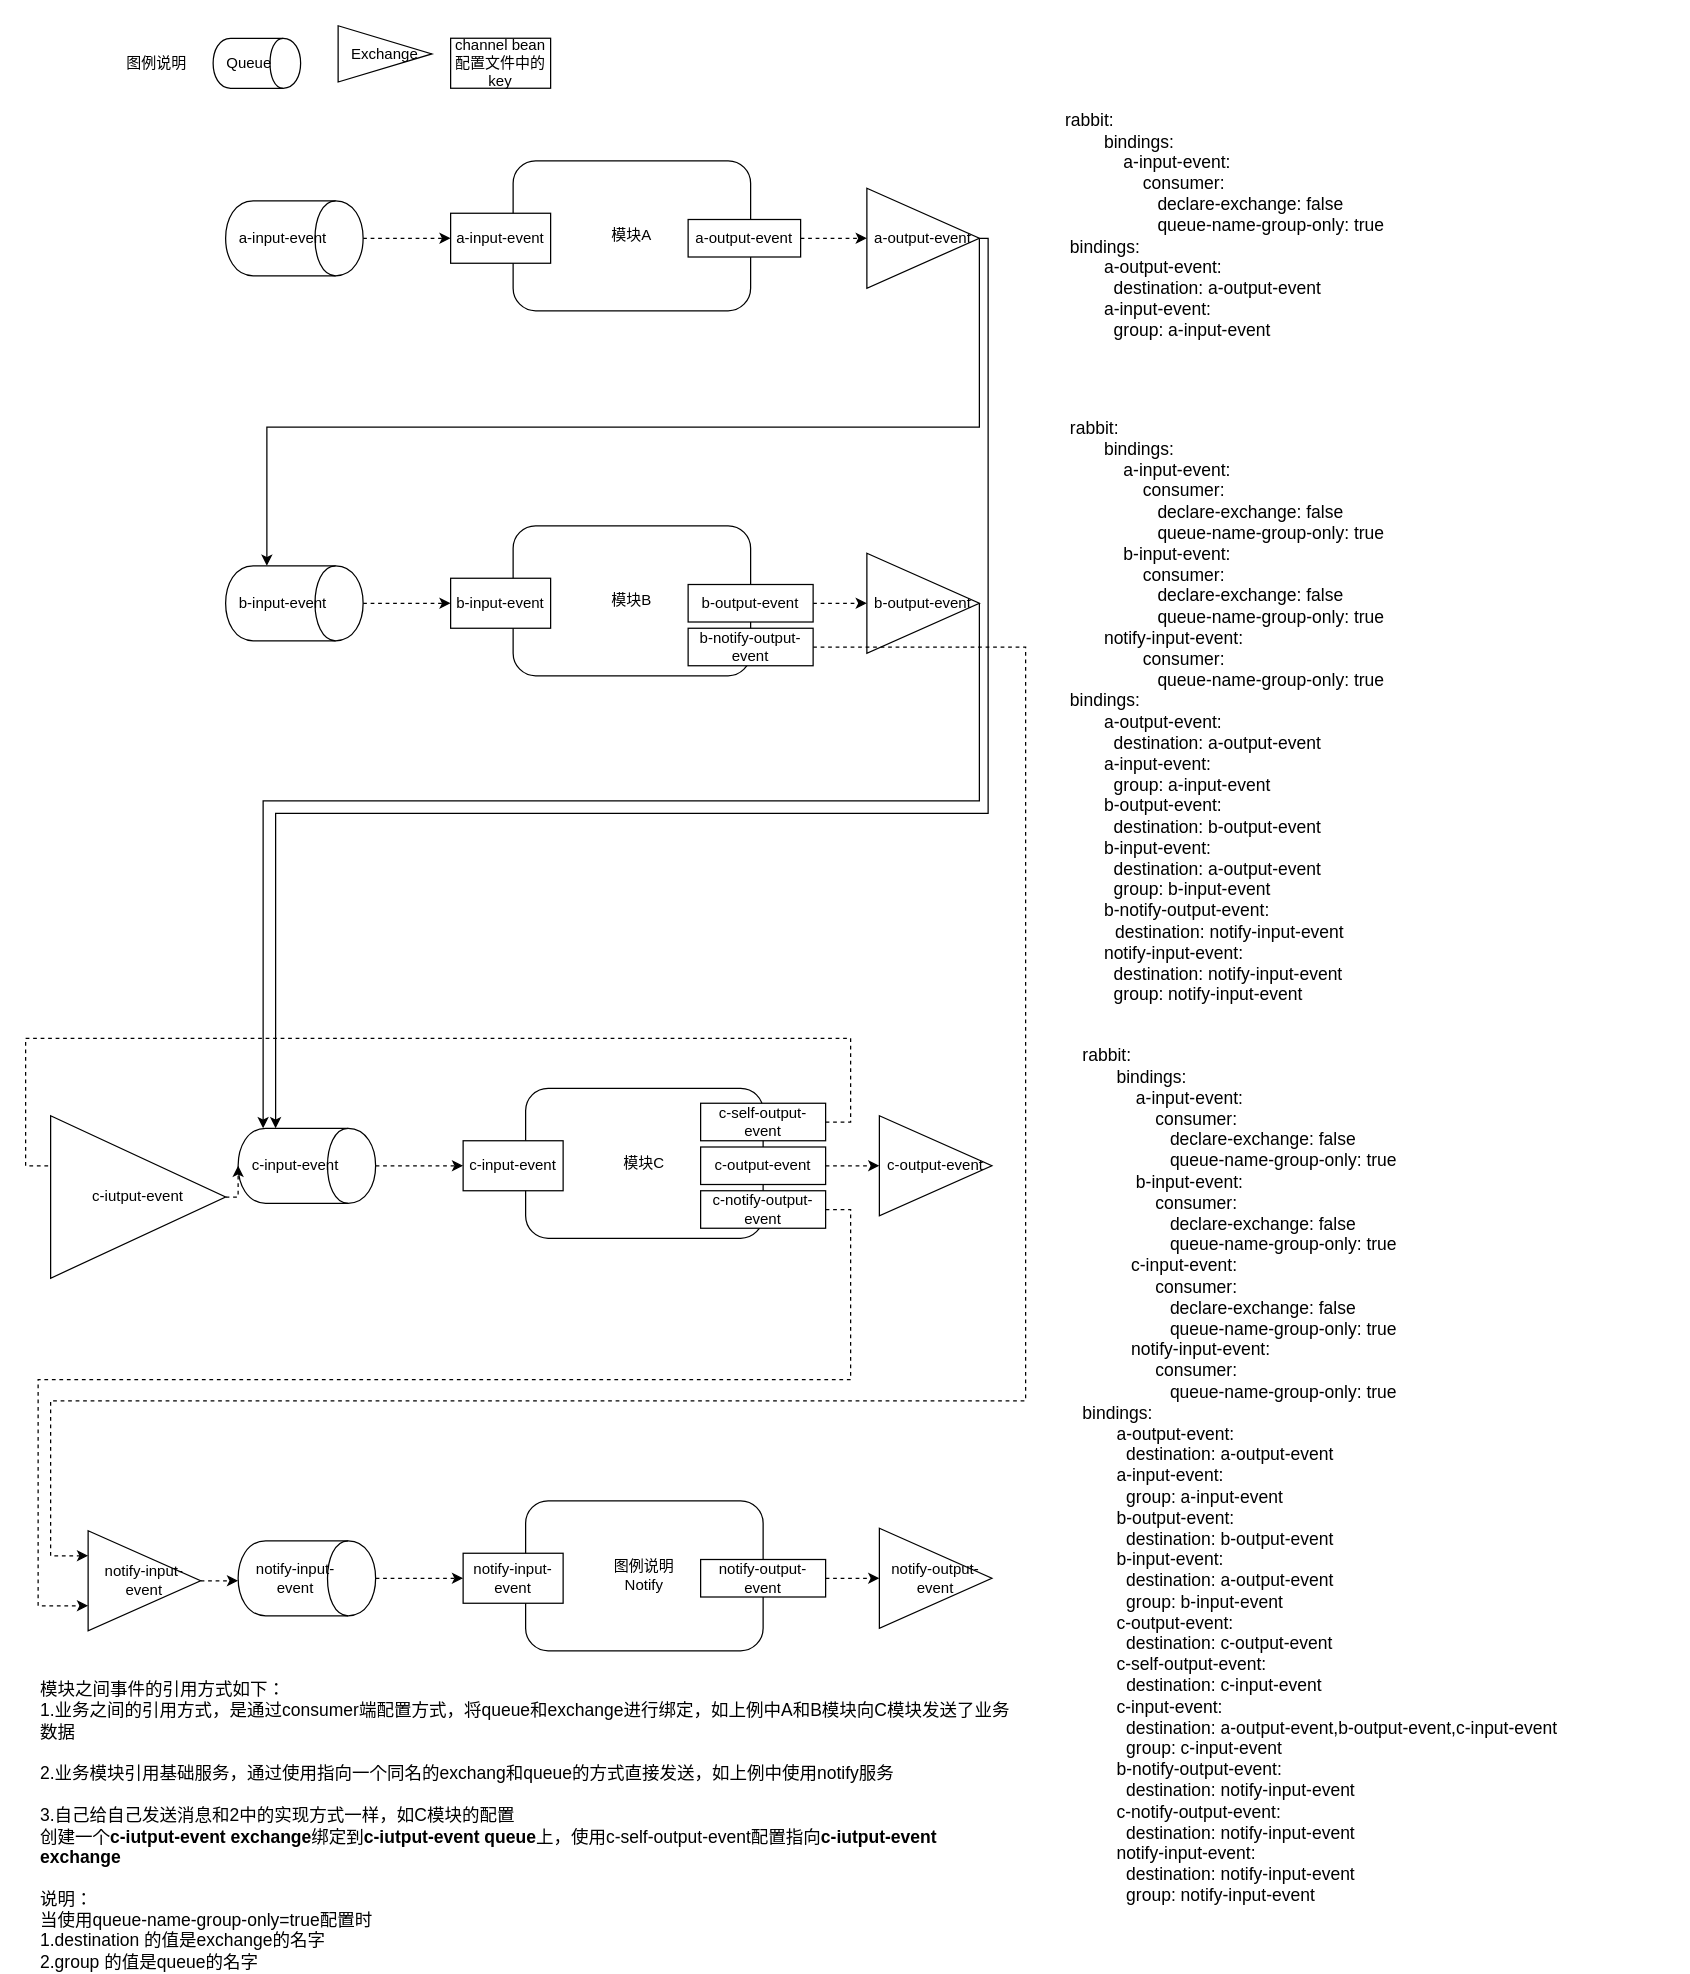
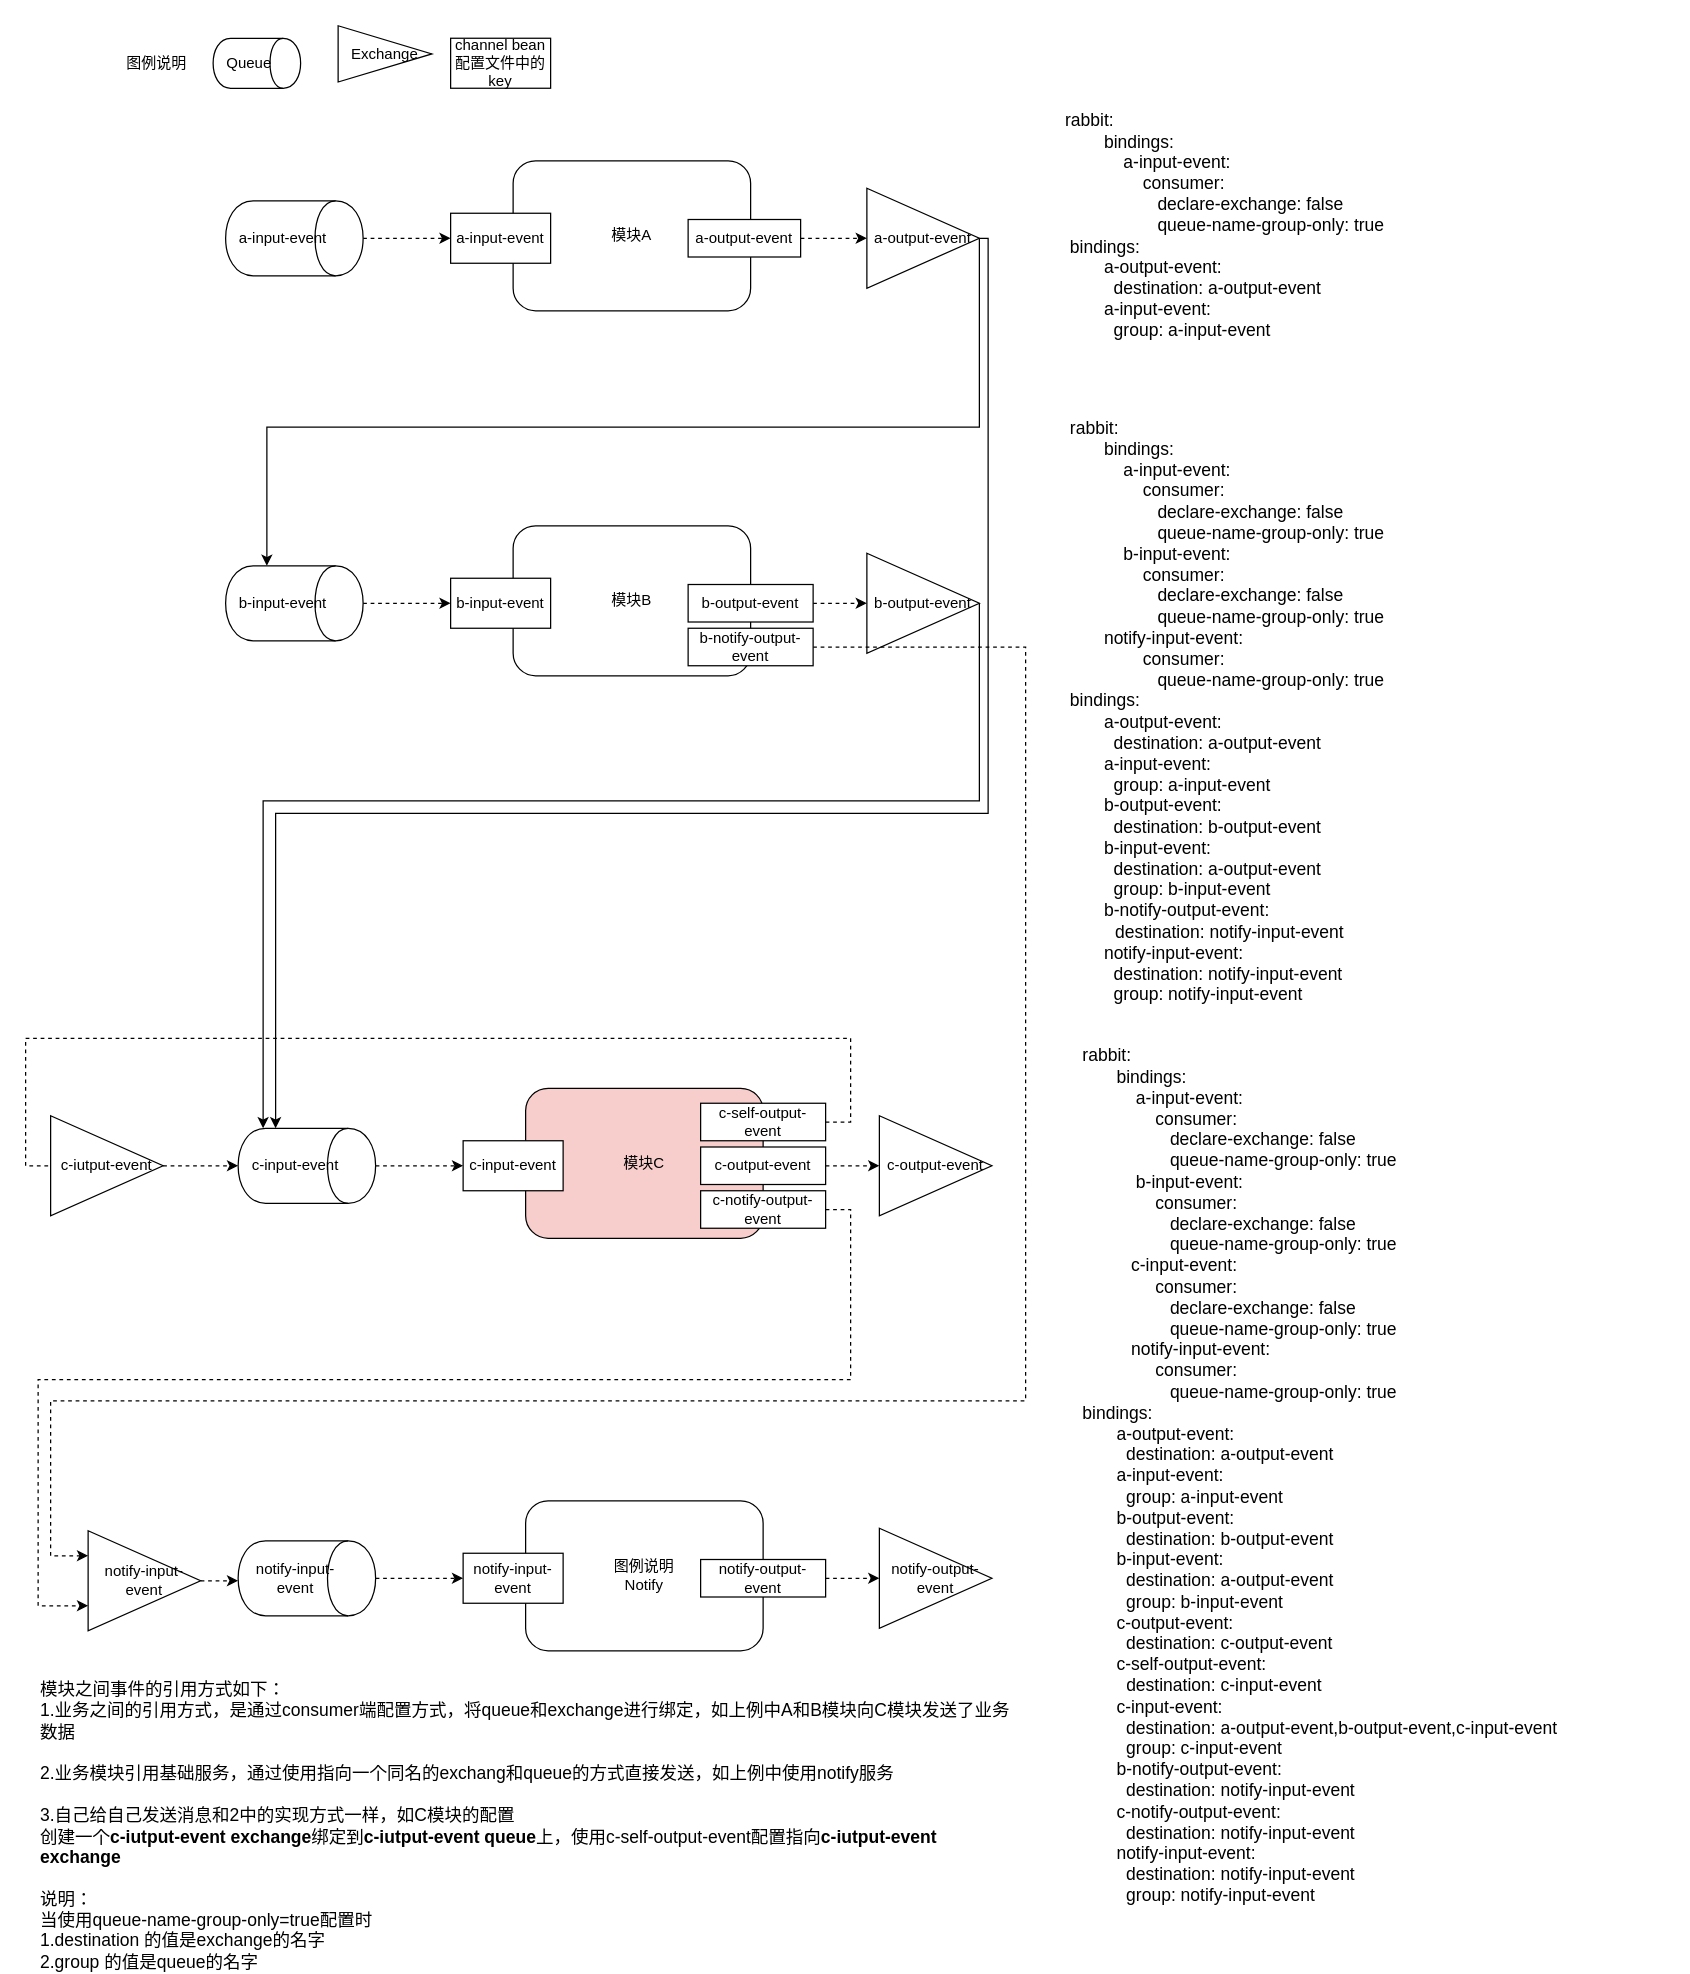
node "模块C": fillcolor #ffffff -> #f8cecc
node "c-iutput-event": size 175x163 -> 113x100
